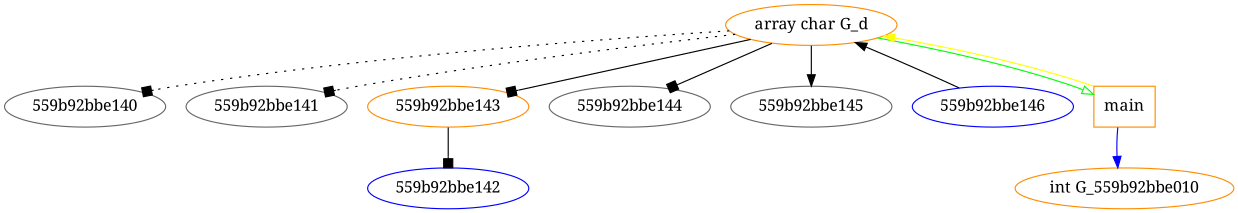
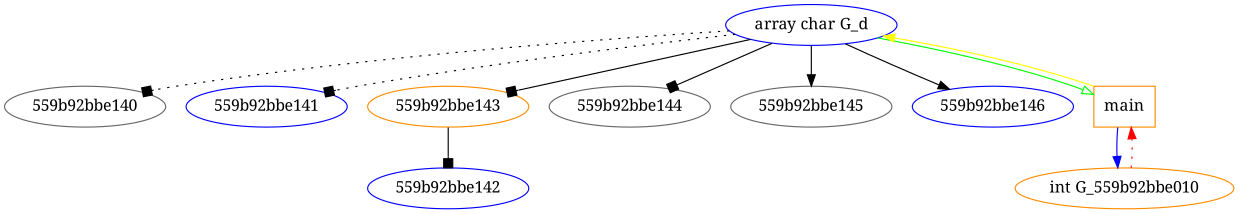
node "array char G_d": color darkorange -> blue
edge "559b92bbe146" -> "array char G_d": reversed
node "559b92bbe141": color gray40 -> blue
edge "int G_559b92bbe010" -> "main": added
